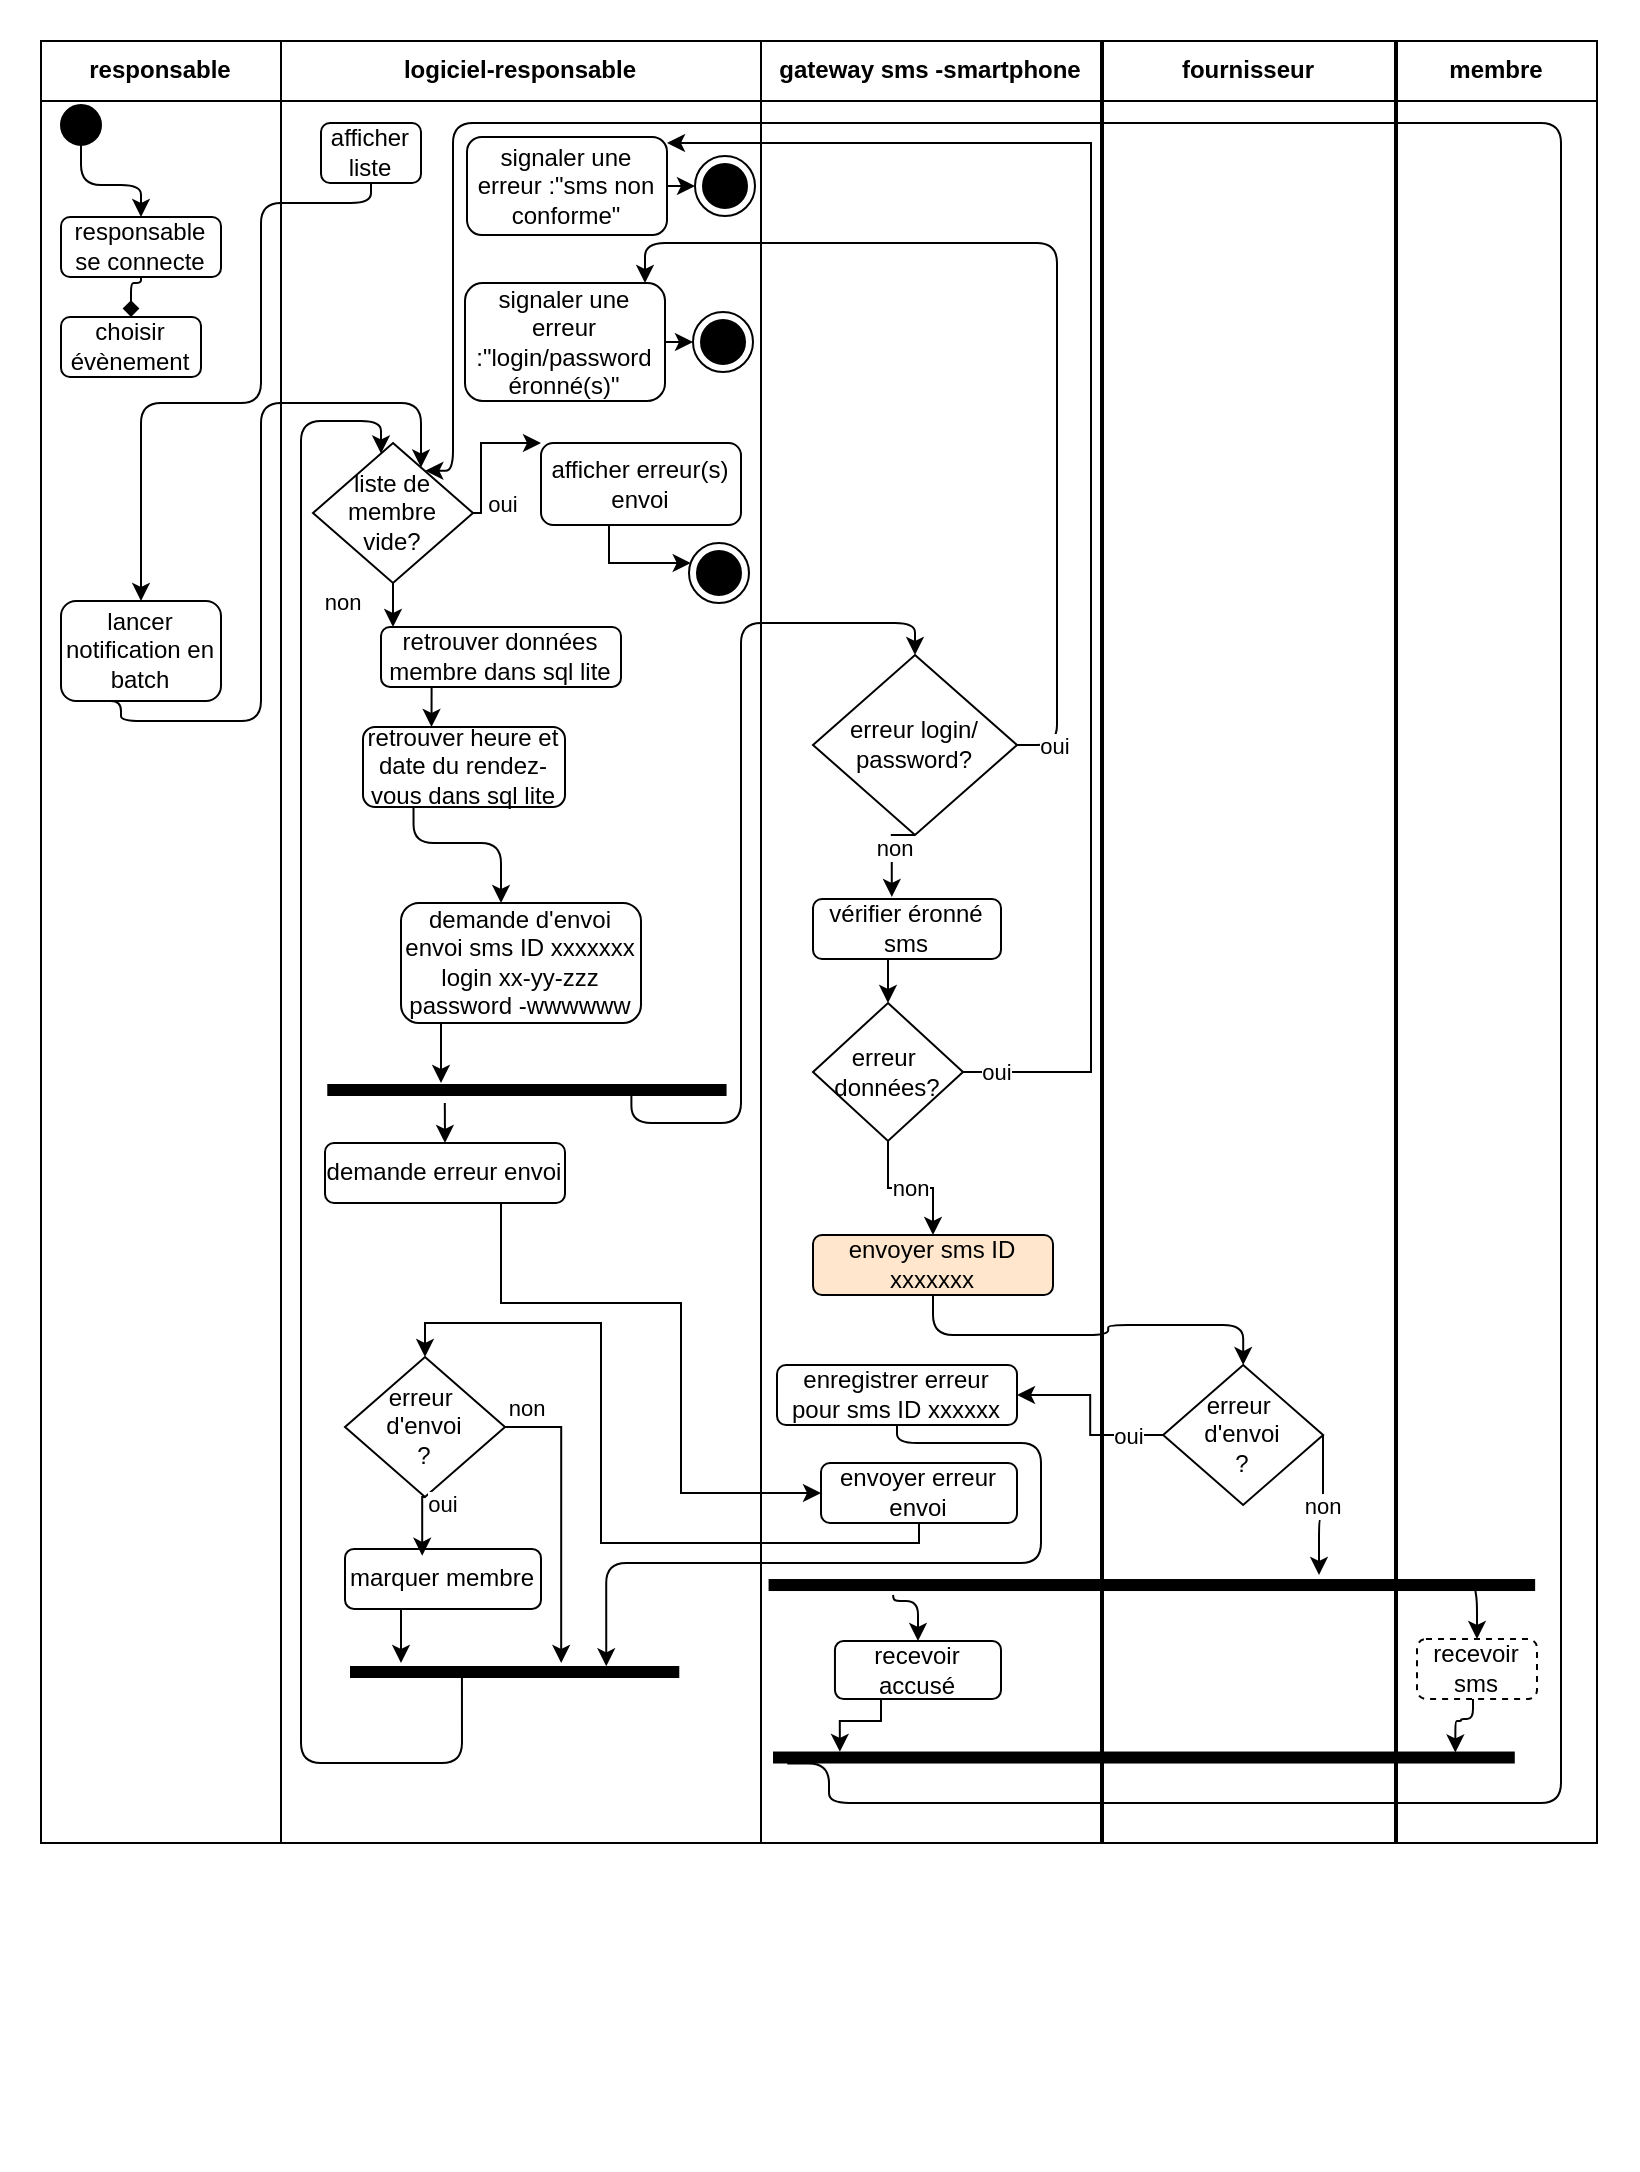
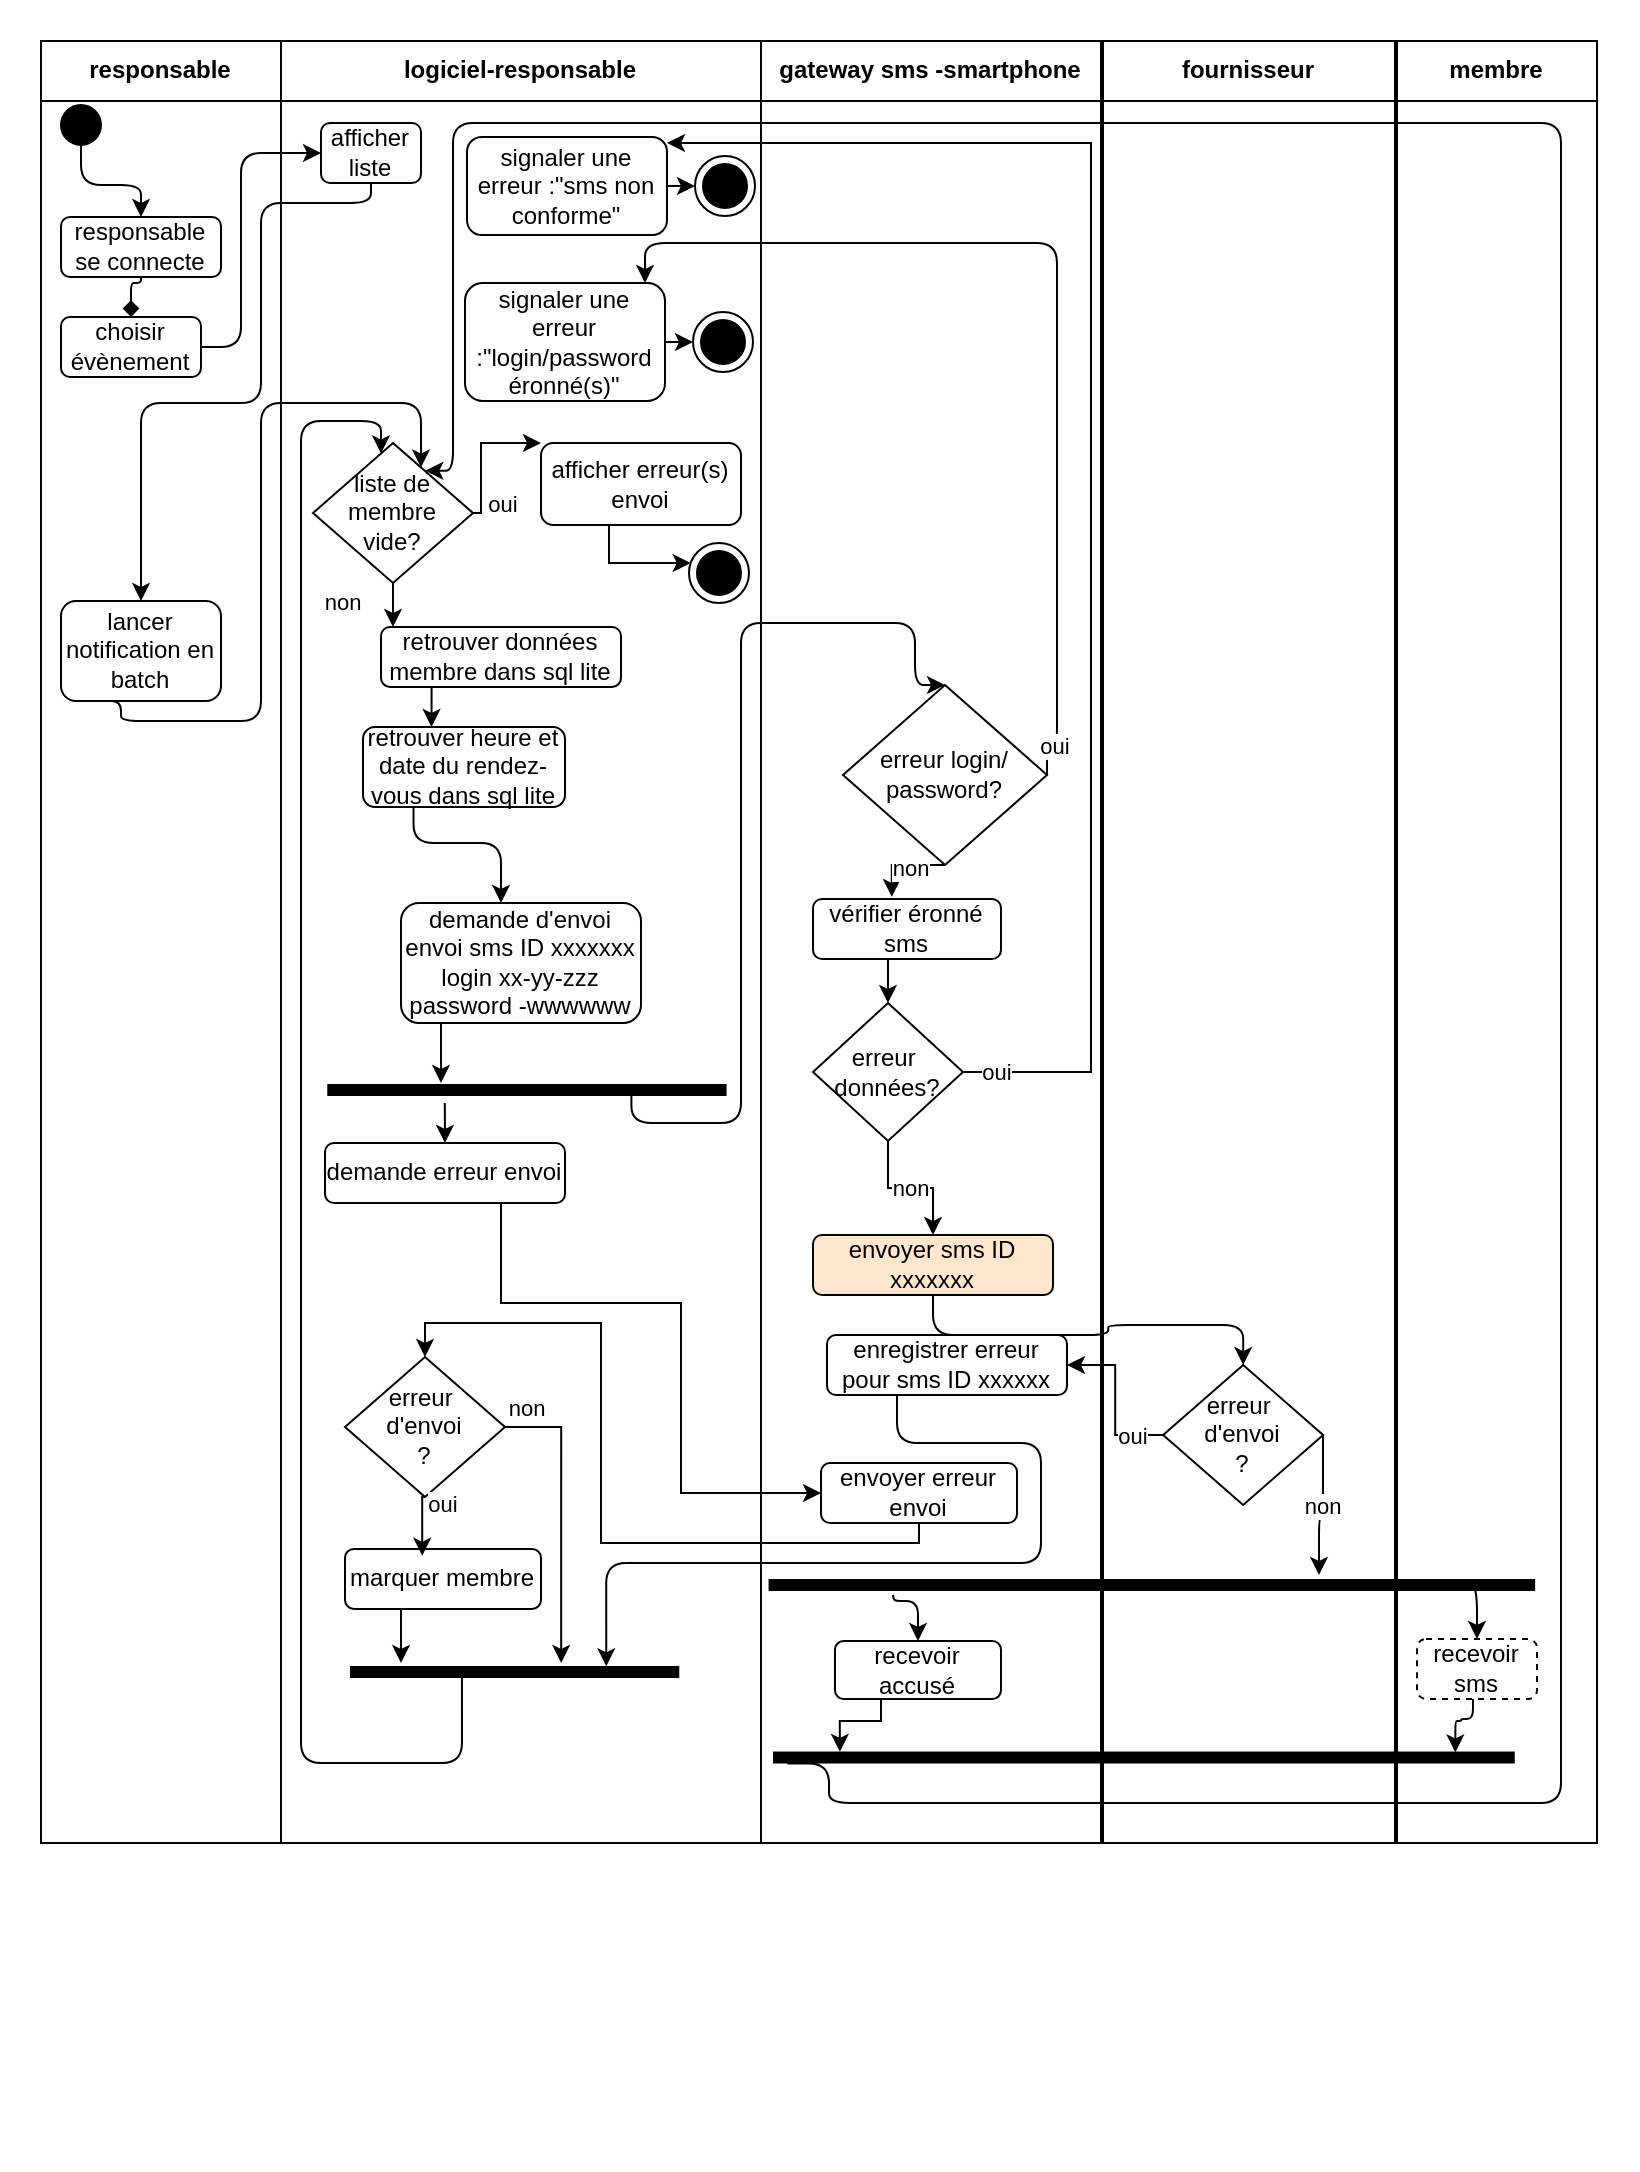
edge "choisir évènement" -> "afficher liste": added
node "erreur login/ password?": moved (915, 745) -> (945, 775)
node "enregistrer erreur pour sms ID xxxxxx": moved (897, 1395) -> (947, 1365)
